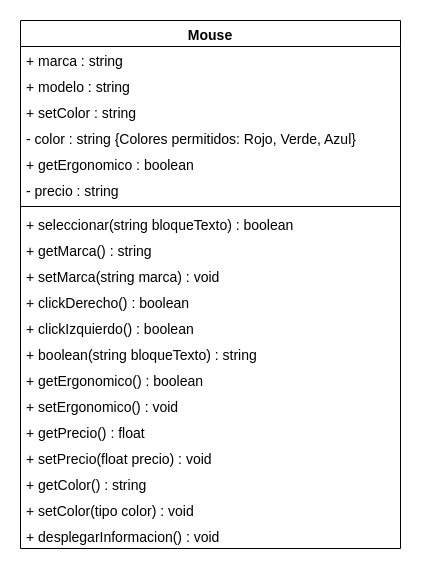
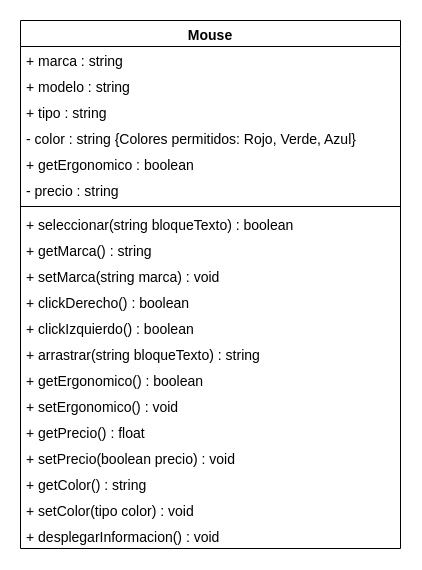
node "+ setColor : string": label "+ setColor : string" -> "+ tipo : string"
node "+ boolean(string bloqueTexto) : string": label "+ boolean(string bloqueTexto) : string" -> "+ arrastrar(string bloqueTexto) : string"
node "+ setPrecio(float precio) : void": label "+ setPrecio(float precio) : void" -> "+ setPrecio(boolean precio) : void"
